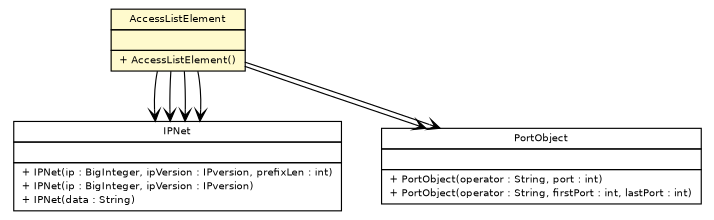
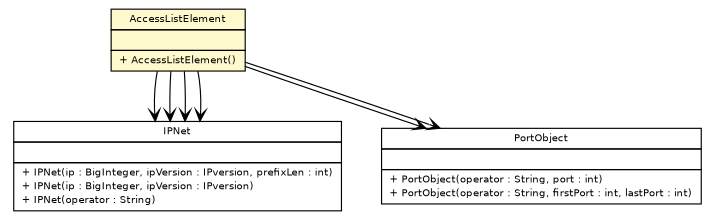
node "IPNet": text "+ IPNet(data : String)" -> "+ IPNet(operator : String)"
